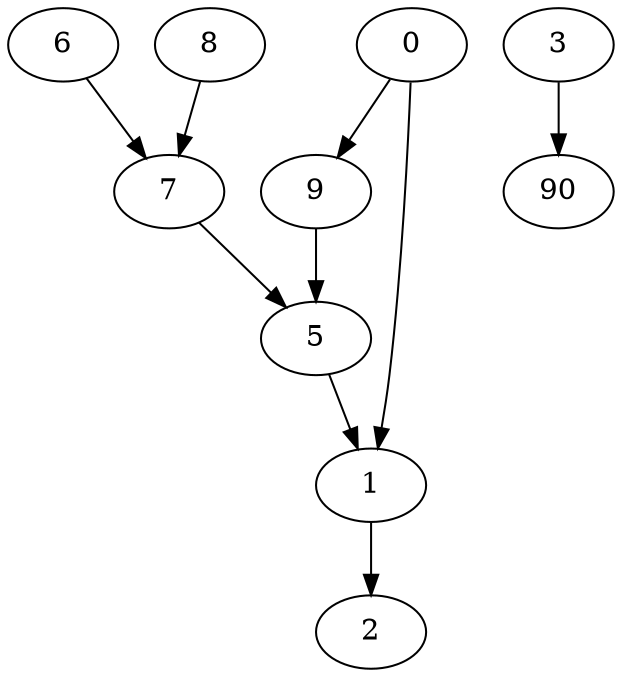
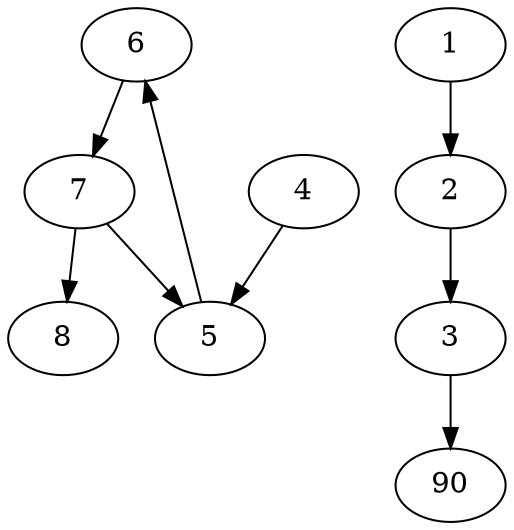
node "0": removed
edge "8" -> "7": reversed
node "9": label "9" -> "4"
edge "2" -> "3": added
edge "5" -> "1": now "5" -> "6"
